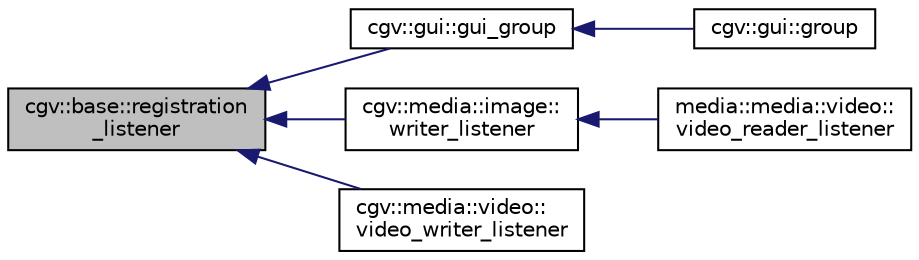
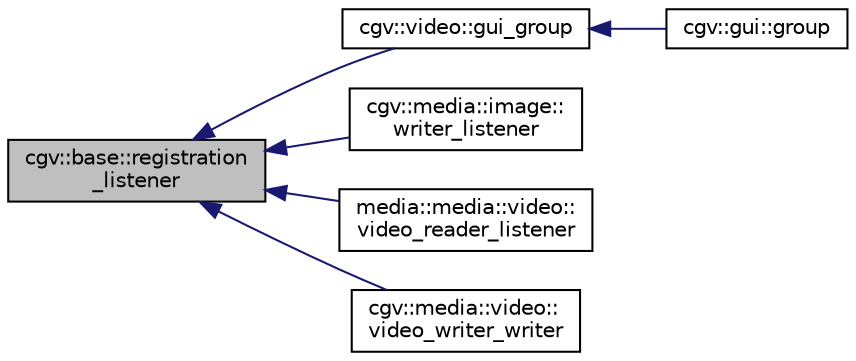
node "cgv::gui::gui_group": label "cgv::gui::gui_group" -> "cgv::video::gui_group"
edge "media::media::video:: video_reader_listener" -> "cgv::media::image:: writer_listener": now "media::media::video:: video_reader_listener" -> "cgv::base::registration _listener"
node "cgv::media::video:: video_writer_listener": label "cgv::media::video:: video_writer_listener" -> "cgv::media::video:: video_writer_writer"
